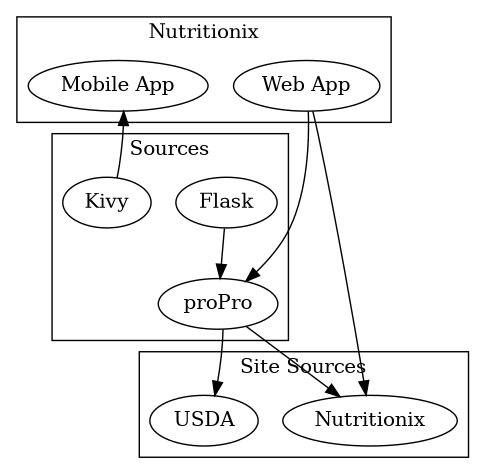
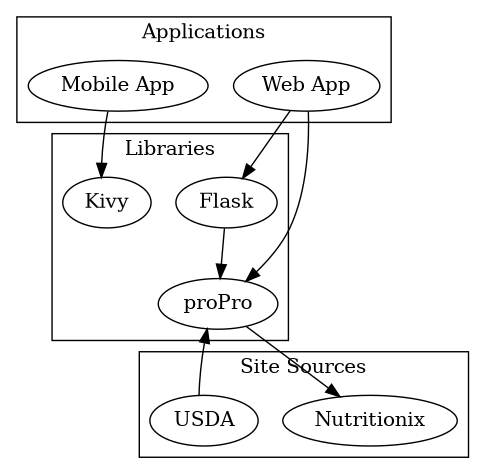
cluster "Nutritionix": label "Nutritionix" -> "Applications"
cluster "Sources": label "Sources" -> "Libraries"
edge "Kivy" -> "Mobile App": reversed
edge "Web App" -> "Nutritionix": now "Web App" -> "Flask"
edge "proPro" -> "USDA": reversed
